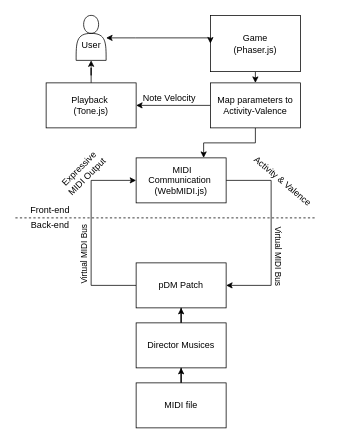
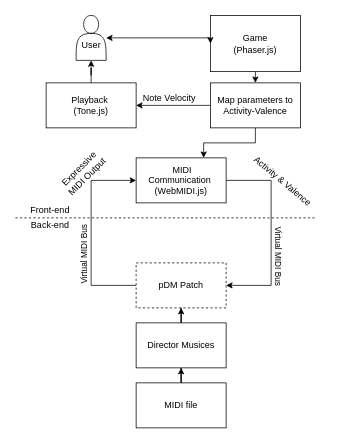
node "pDM Patch": style solid -> dashed
